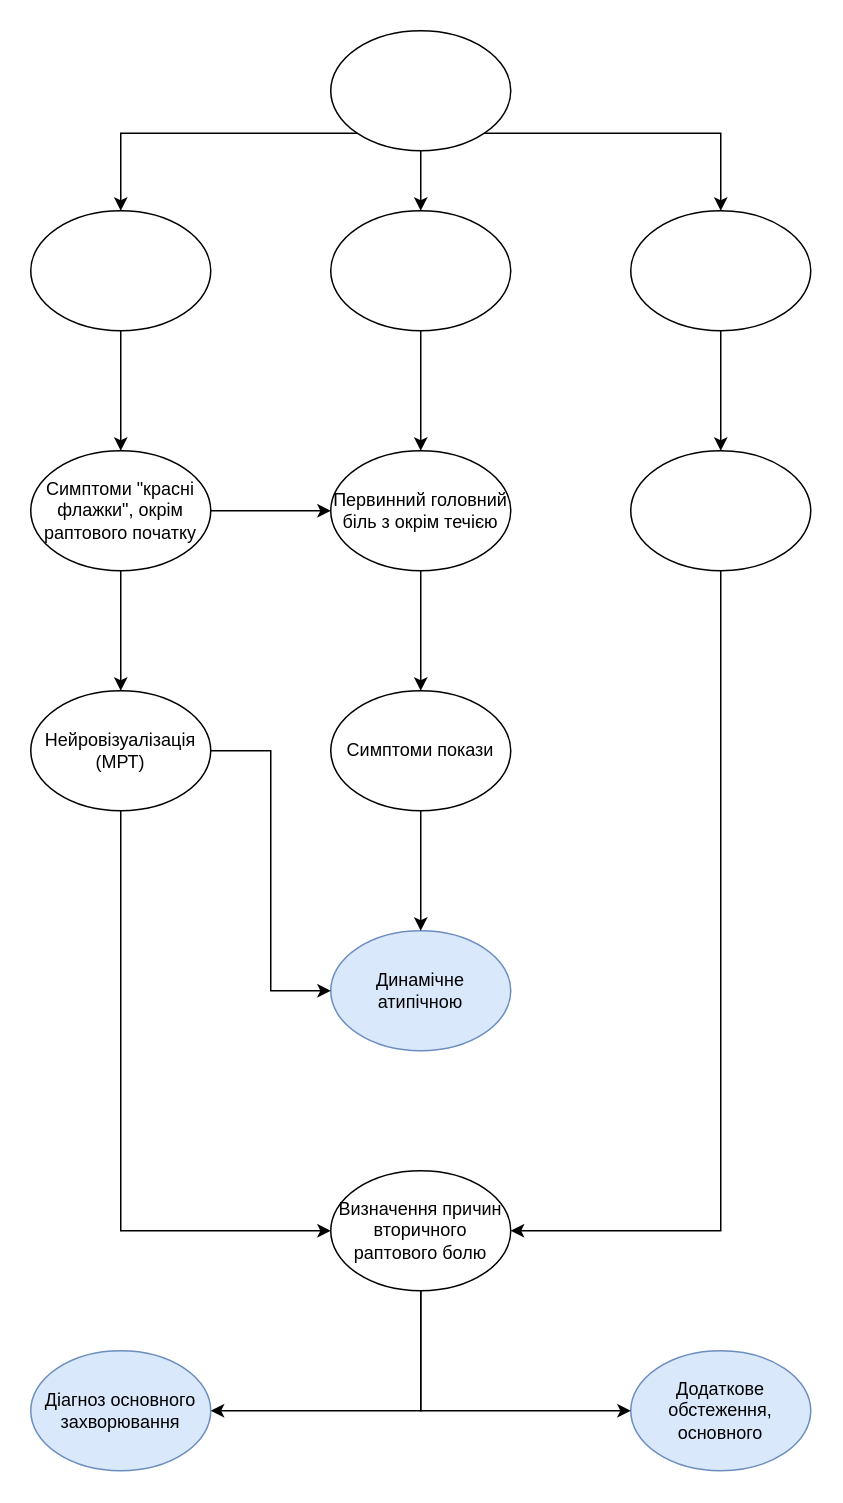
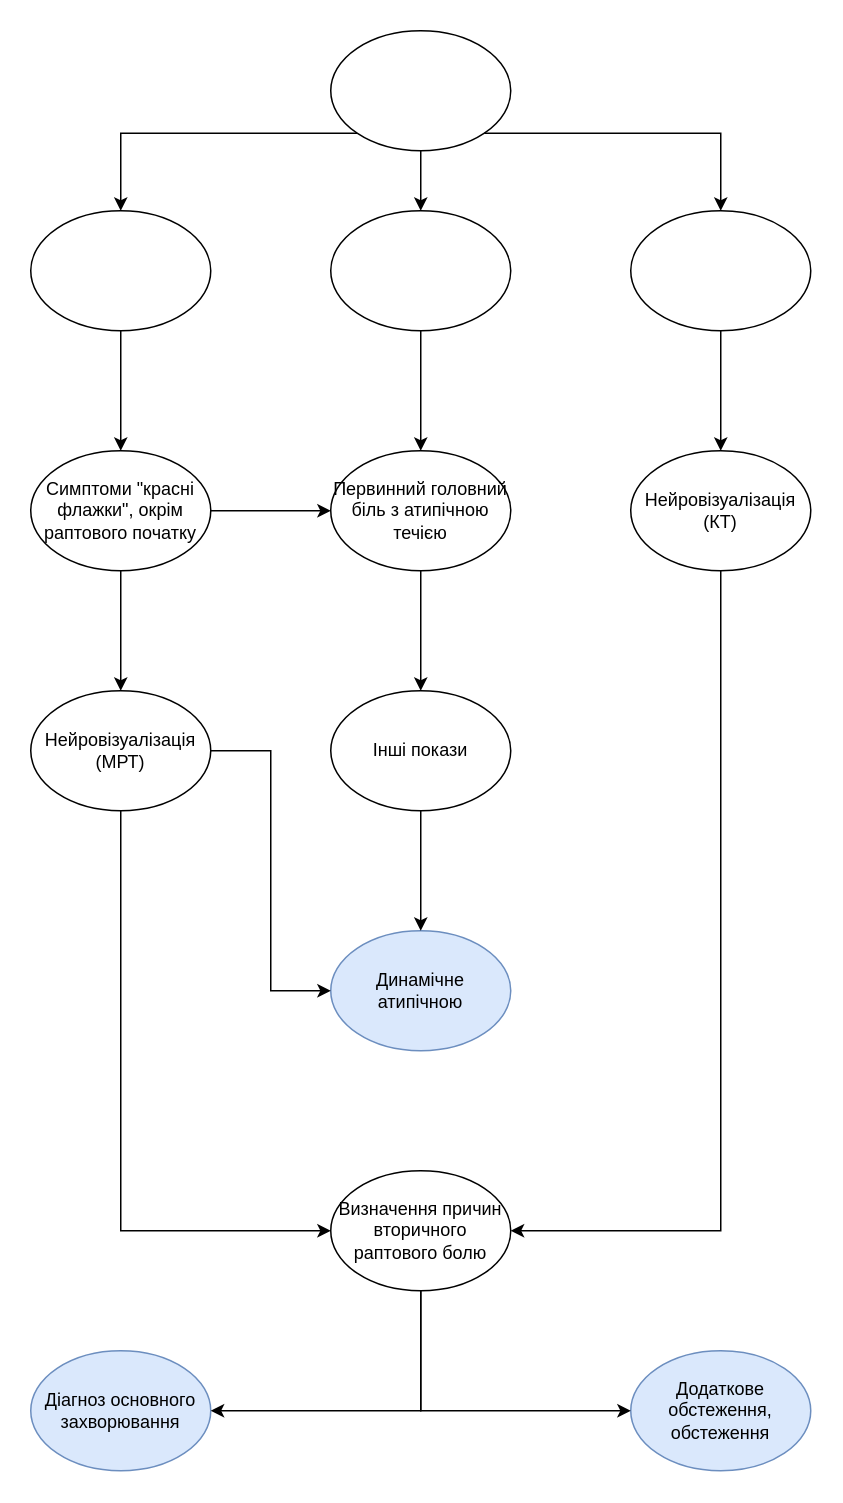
node "Первинний головний біль з окрім течією": label "Первинний головний біль з окрім течією" -> "Первинний головний біль з атипічною течією"
node "Нейровізуалізація (КТ)": added
node "Симптоми покази": label "Симптоми покази" -> "Інші покази"
node "Додаткове обстеження, основного": label "Додаткове обстеження, основного" -> "Додаткове обстеження, обстеження"
